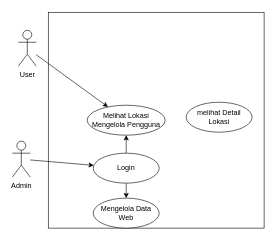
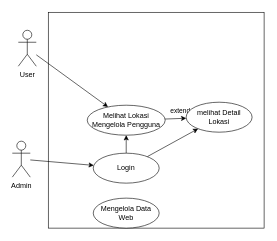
edge "Melihat Lokasi Mengelola Pengguna" -> "melihat Detail Lokasi": added, label "extend"
edge "Login" -> "Mengelola Data Web": now "Login" -> "melihat Detail Lokasi"
